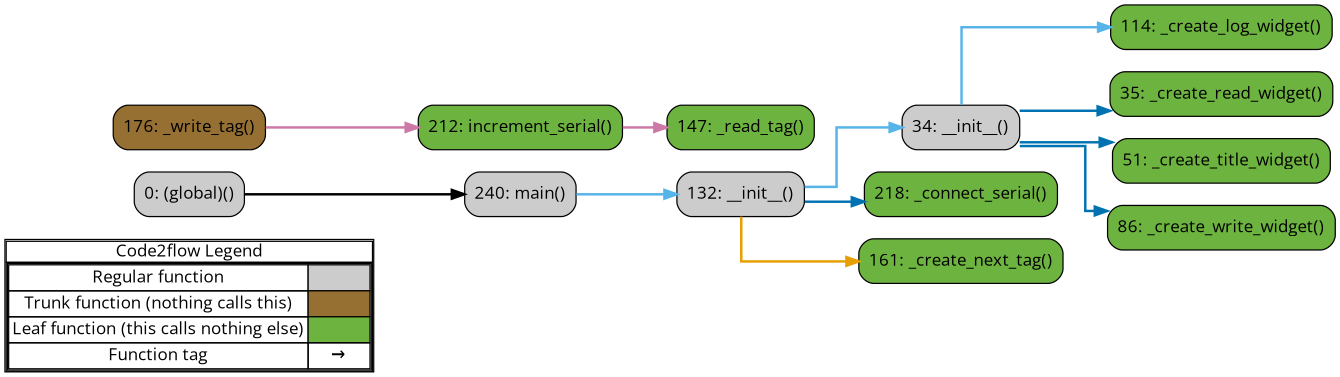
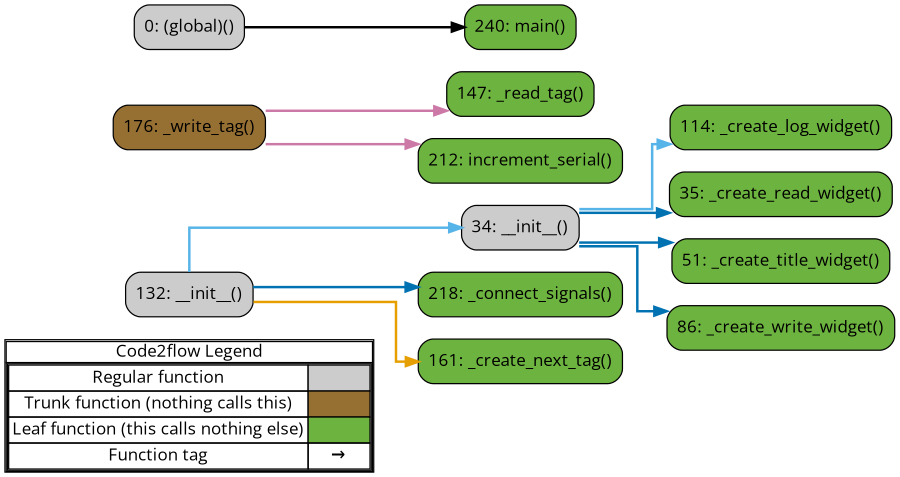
edge "212: increment_serial()" -> "147: _read_tag()": now "176: _write_tag()" -> "147: _read_tag()"
node "240: main()": fillcolor #cccccc -> #6db33f
edge "240: main()" -> "132: __init__()": removed
node "218: _connect_serial()": label "218: _connect_serial()" -> "218: _connect_signals()"
